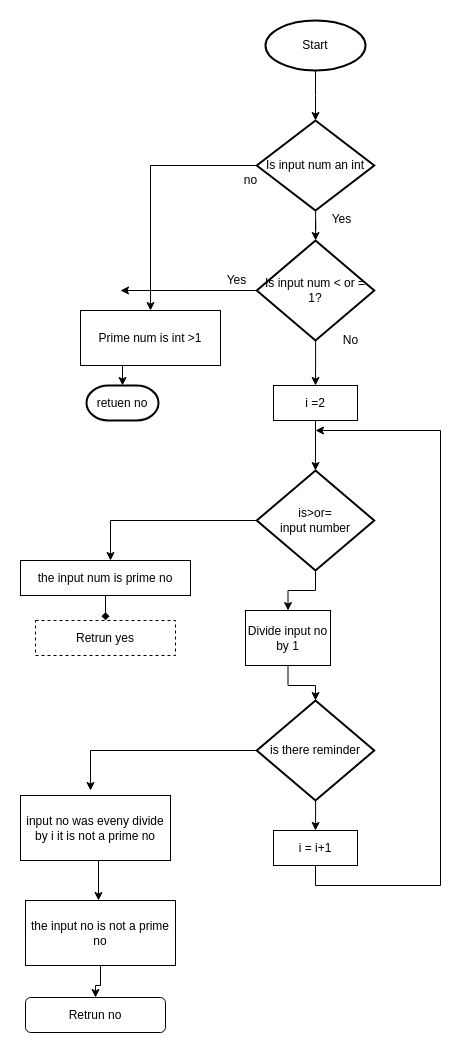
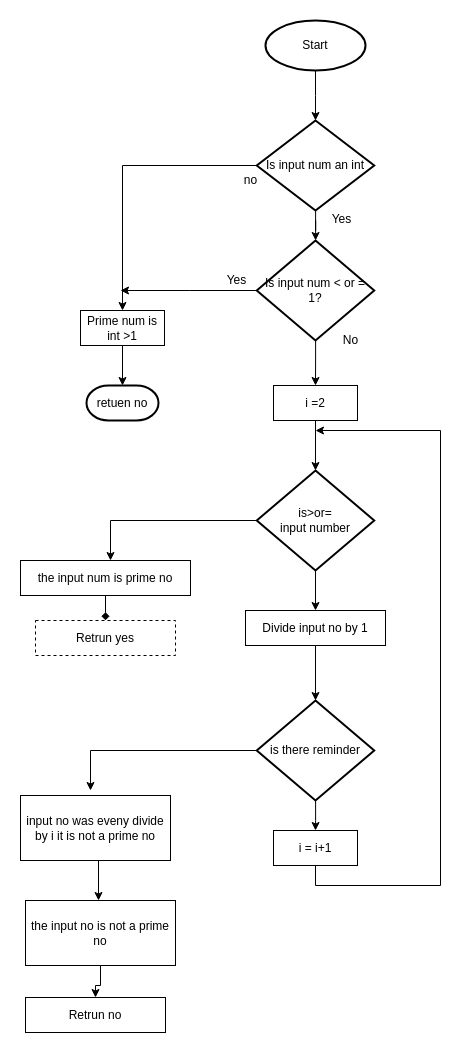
node "Prime num is int >1": size 140x55 -> 84x35
node "Divide input no by 1": size 85x55 -> 140x35
node "Retrun no": shape rounded rectangle -> rectangle
